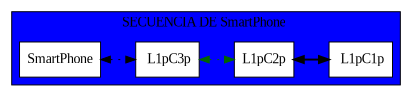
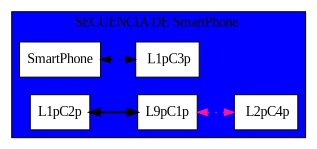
edge "L1pC3p" -- "L1pC2p": removed
node "L1pC1p": label "L1pC1p" -> "L9pC1p"
node "L2pC4p": added
